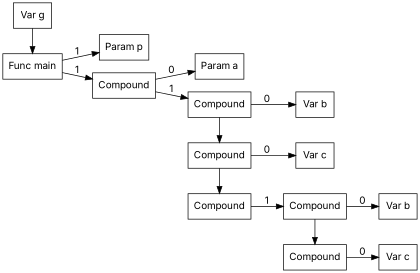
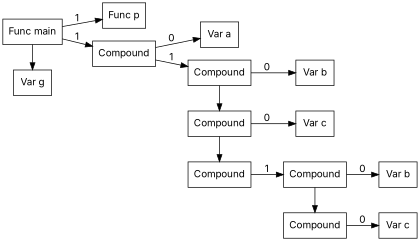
edge "Var g" -> "Func main": reversed
node "Param p": label "Param p" -> "Func p"
node "Param a": label "Param a" -> "Var a"
